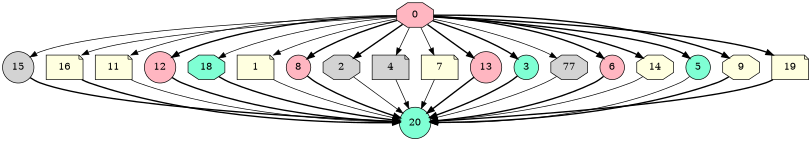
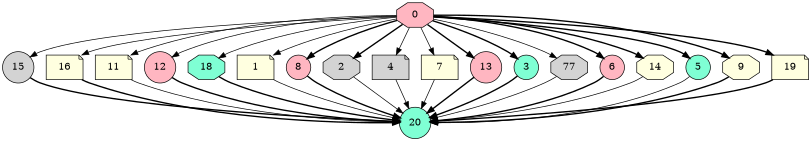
edge "0" -> "12": style bold -> solid
